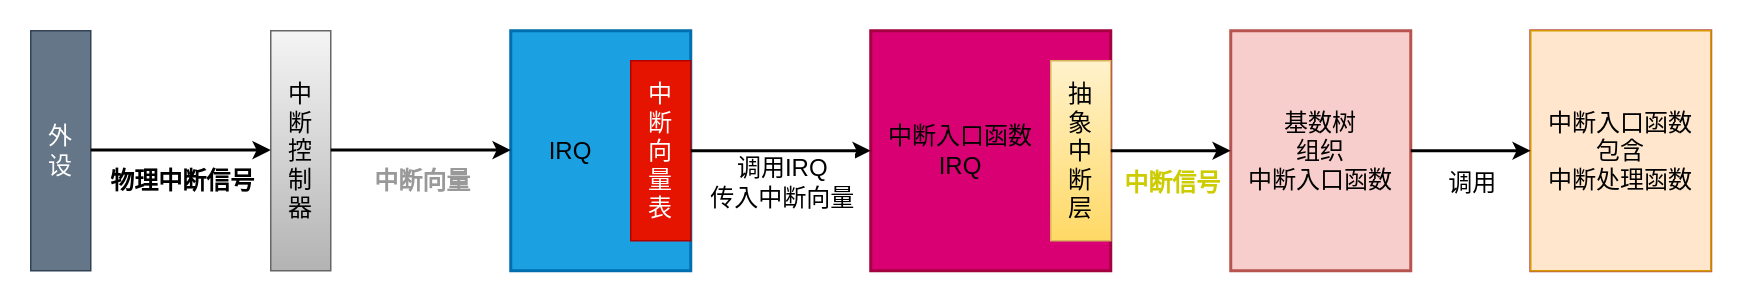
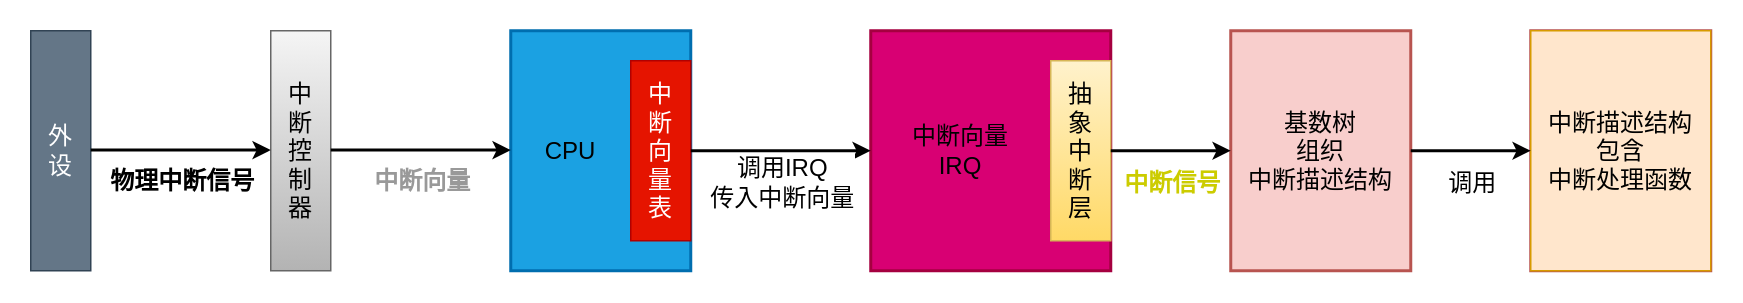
node "IRQ": label "IRQ" -> "CPU"
node "中断入口函数 IRQ": label "中断入口函数 IRQ" -> "中断向量 IRQ"
node "基数树 组织 中断入口函数": label "基数树 组织 中断入口函数" -> "基数树 组织 中断描述结构"
node "中断入口函数 包含 中断处理函数": label "中断入口函数 包含 中断处理函数" -> "中断描述结构 包含 中断处理函数"
